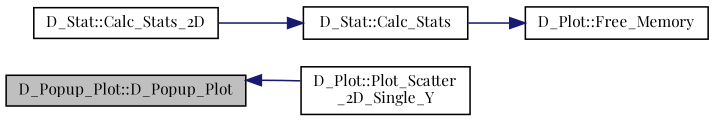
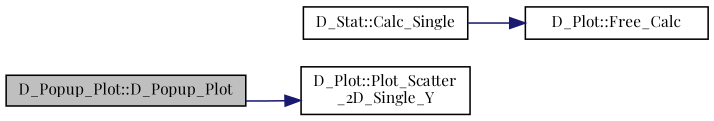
node "D_Stat::Calc_Stats_2D": removed
node "D_Stat::Calc_Stats": label "D_Stat::Calc_Stats" -> "D_Stat::Calc_Single"
node "D_Plot::Free_Memory": label "D_Plot::Free_Memory" -> "D_Plot::Free_Calc"
edge "D_Plot::Plot_Scatter _2D_Single_Y" -> "D_Popup_Plot::D_Popup_Plot": reversed
